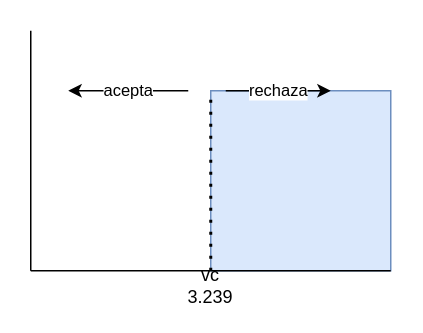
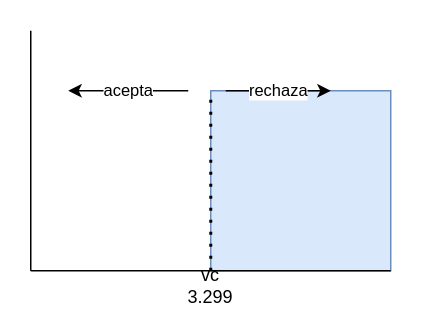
node "vc 3.239": label "vc 3.239" -> "vc 3.299"
